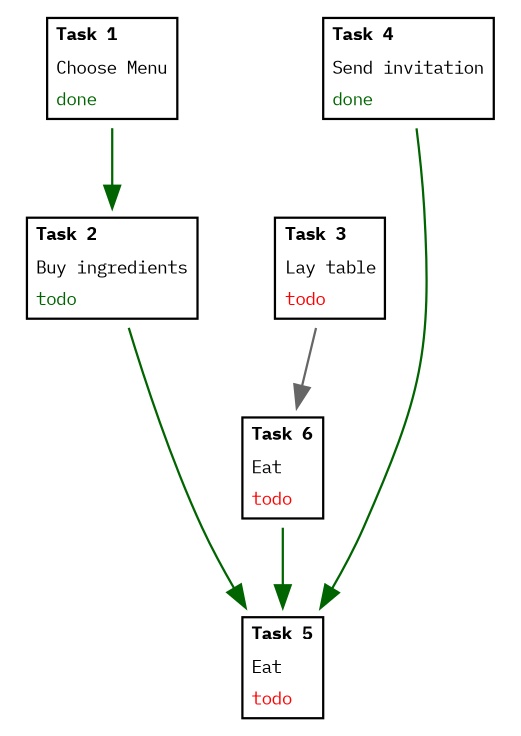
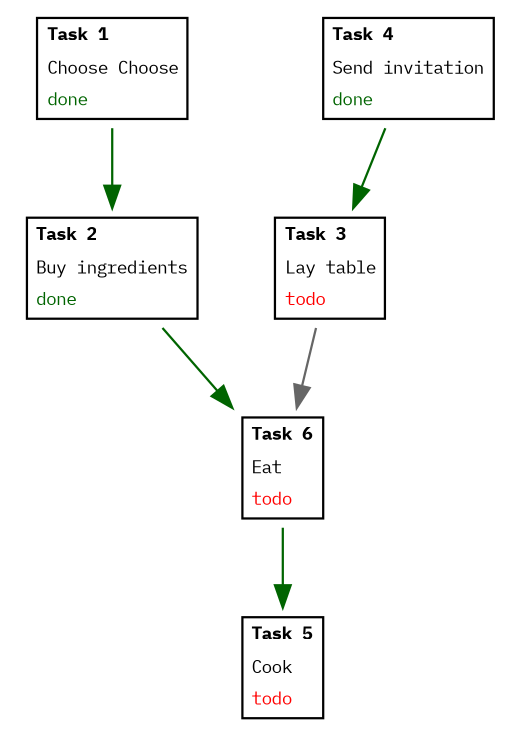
node "Task 1": text "Choose Menu" -> "Choose Choose"
node "Task 2": text "todo" -> "done"
edge "Task 4" -> "Task 5": now "Task 4" -> "Task 3"
edge "Task 2" -> "Task 5": now "Task 2" -> "Task 6"
node "Task 5": text "Eat" -> "Cook"
